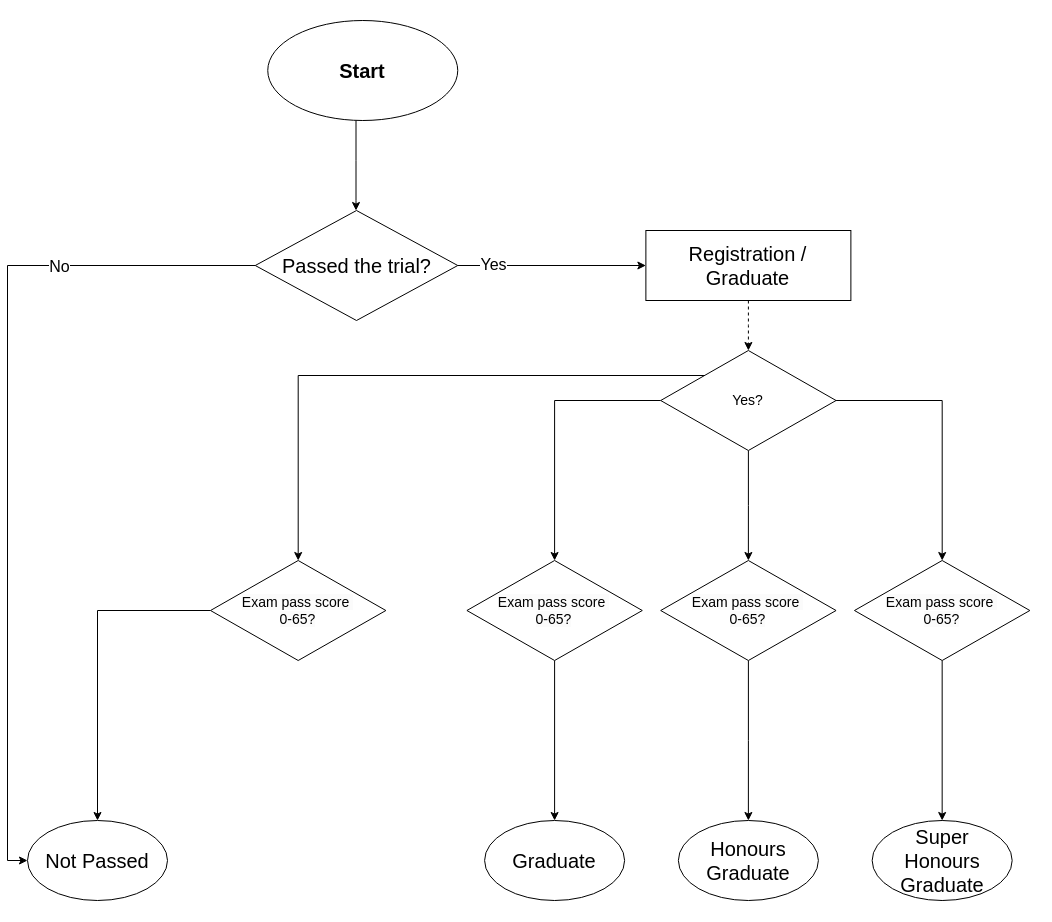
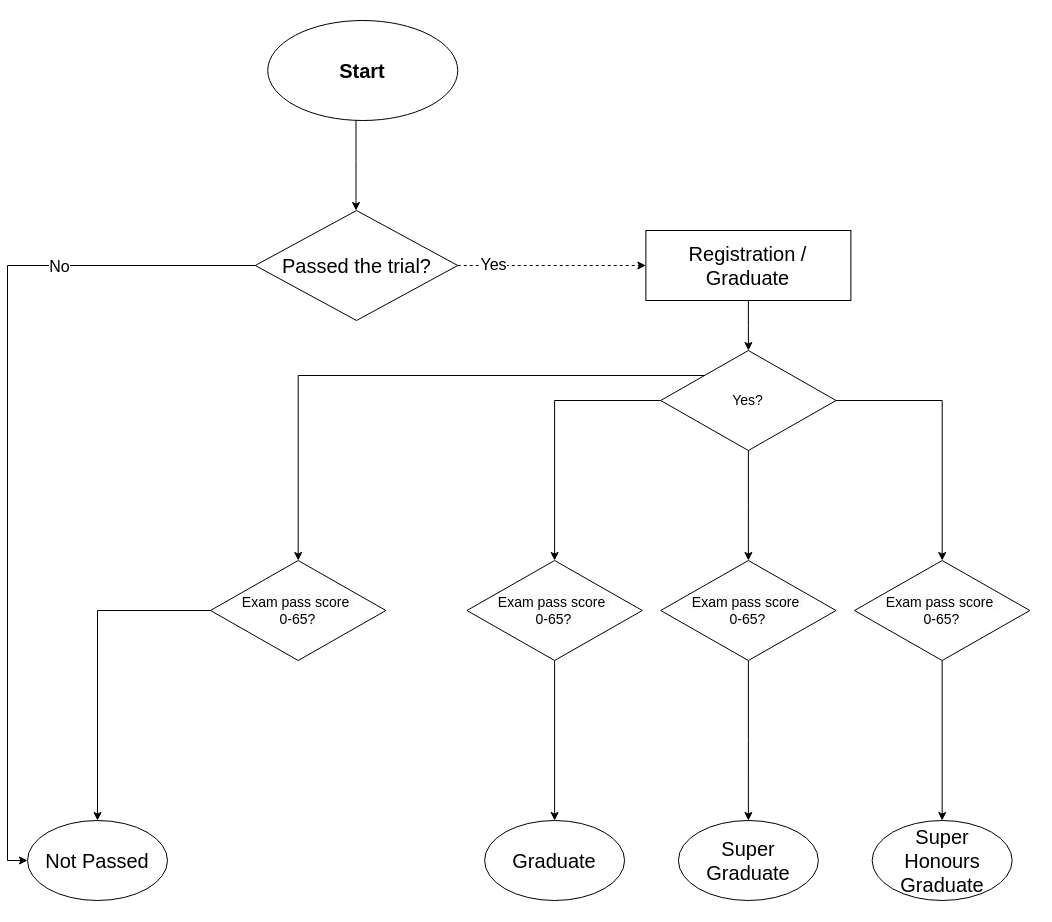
edge "Passed the trial?" -> "Registration / Graduate": style solid -> dashed
edge "Registration / Graduate" -> "Yes?": style dashed -> solid
node "Honours Graduate": label "Honours Graduate" -> "Super Graduate"
